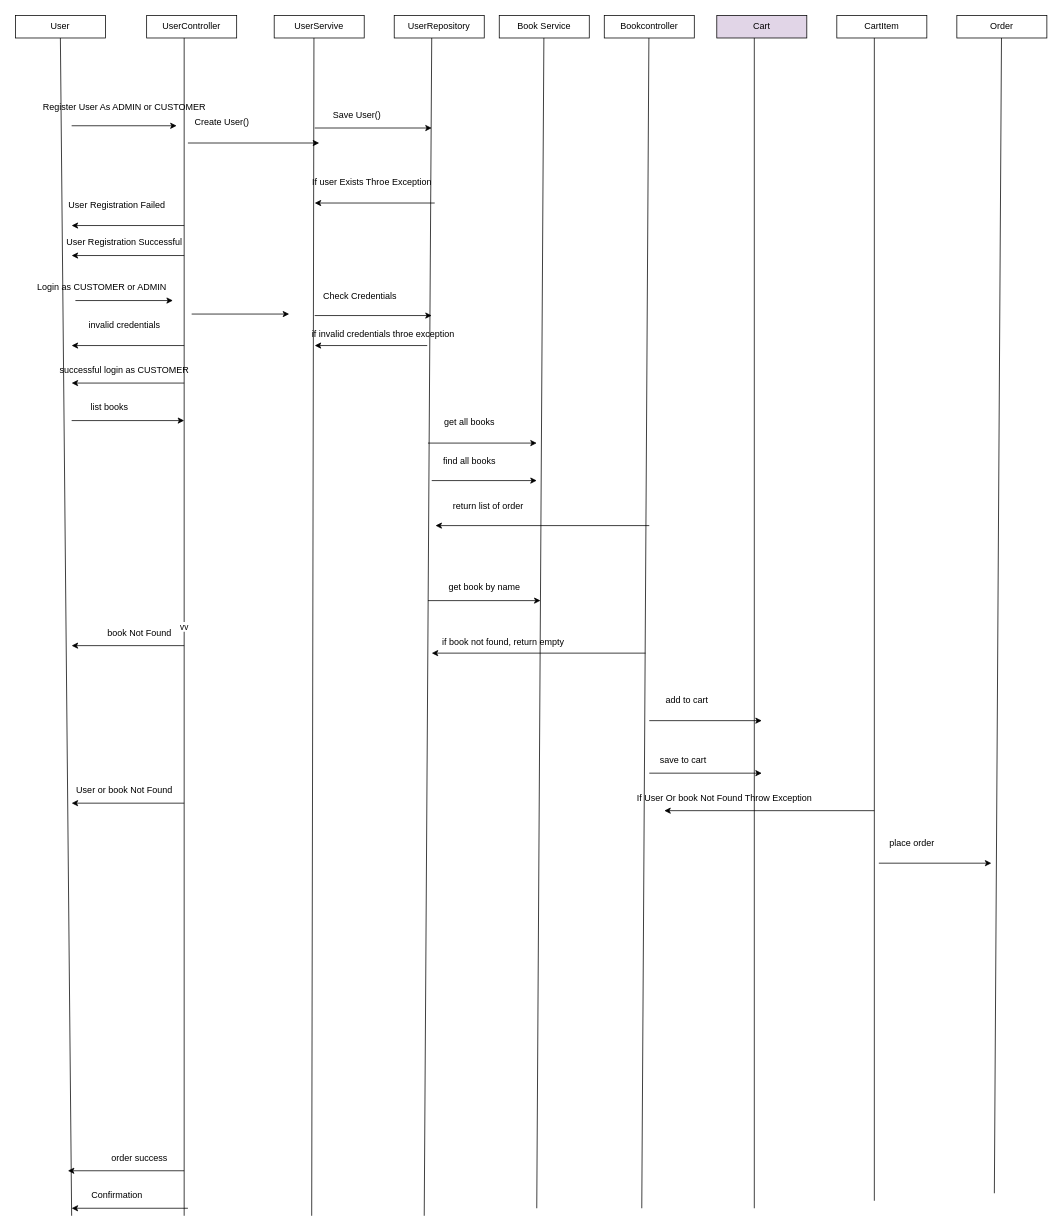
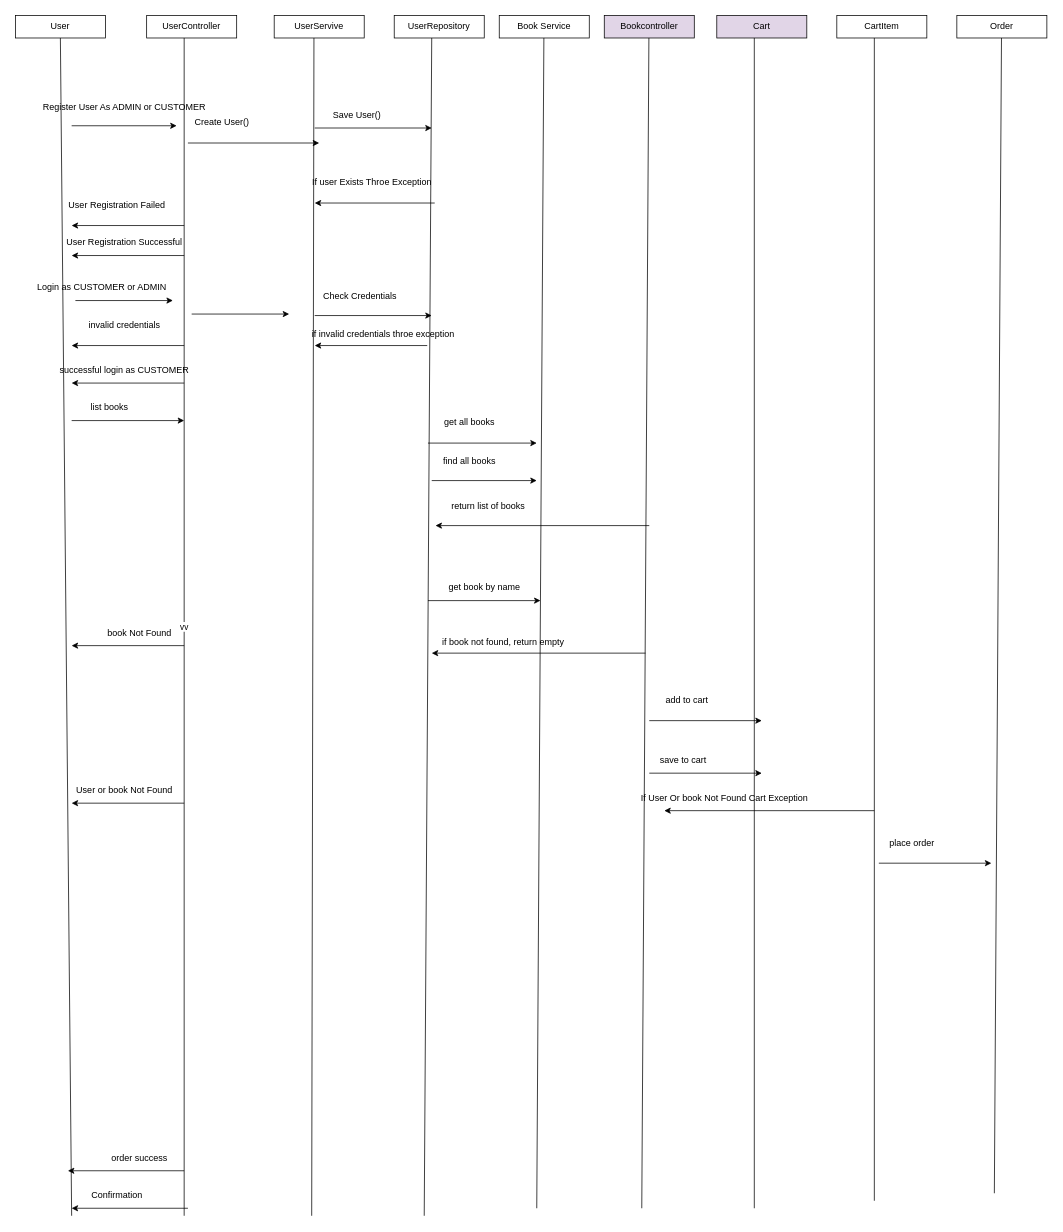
node "Bookcontroller": fillcolor #ffffff -> #e1d5e7
node "return list of order": label "return list of order" -> "return list of books"
node "If User Or book Not Found Throw Exception": label "If User Or book Not Found Throw Exception" -> "If User Or book Not Found Cart Exception"
